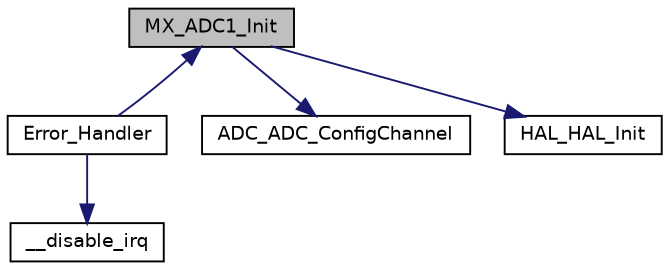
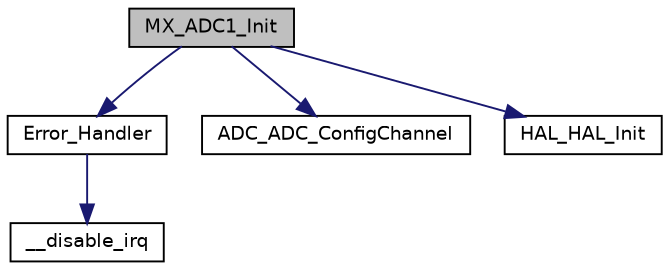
edge "Error_Handler" -> "MX_ADC1_Init": reversed
